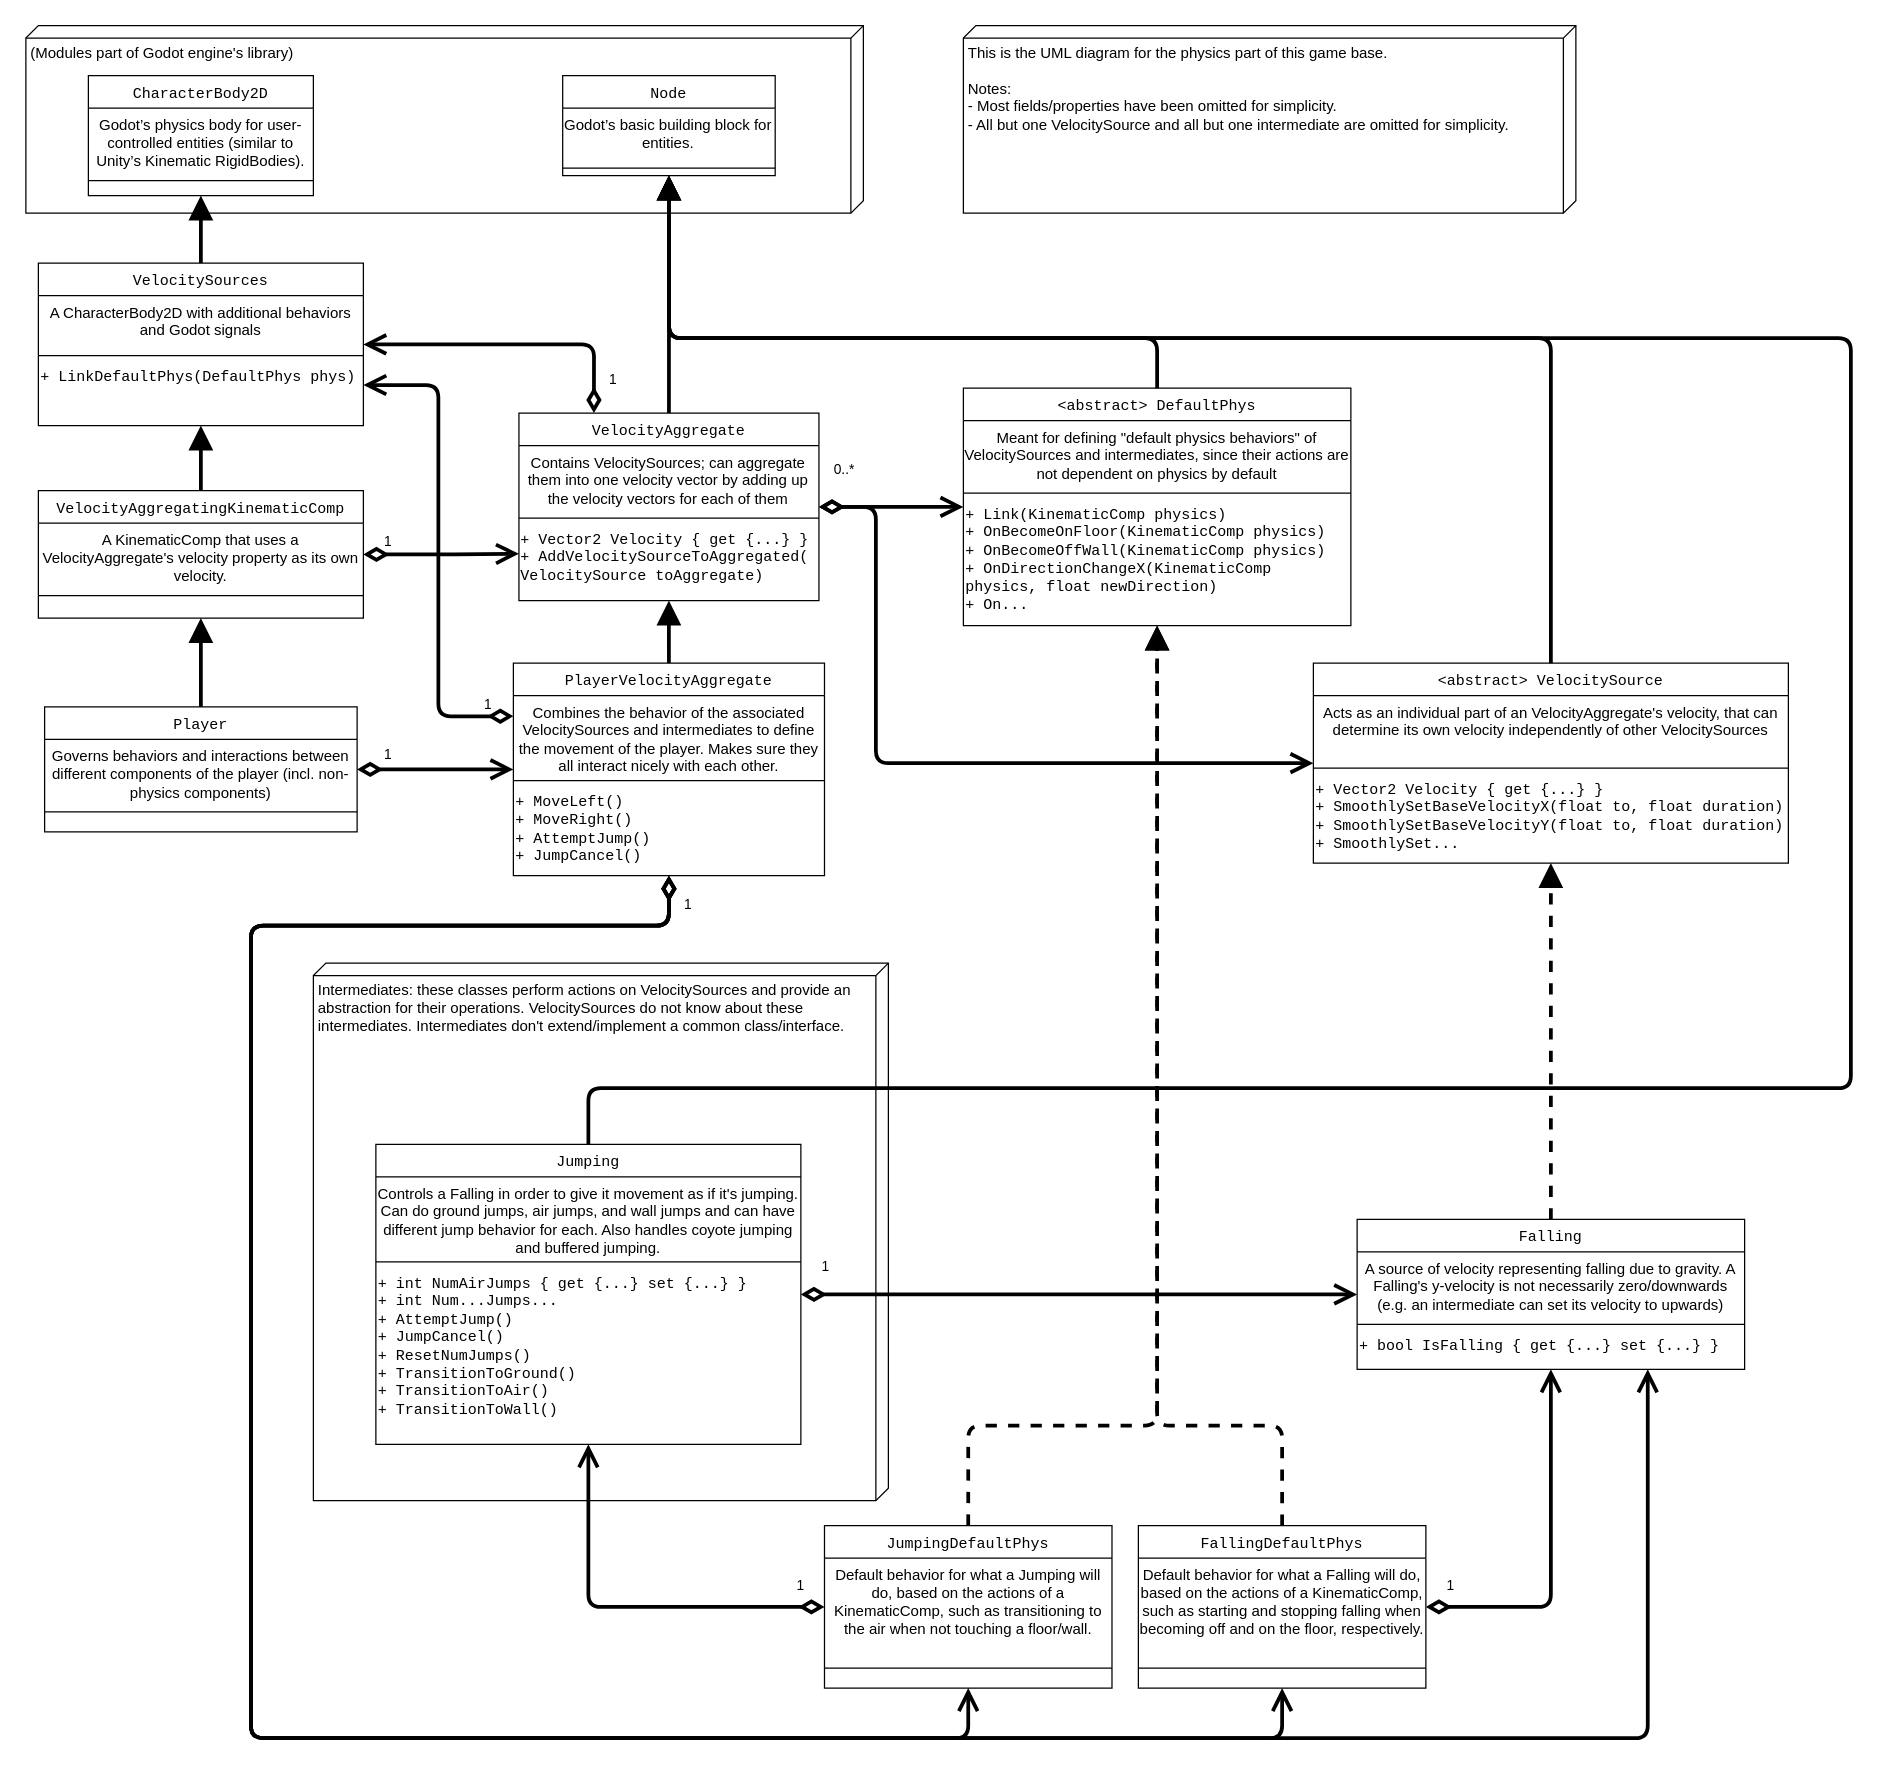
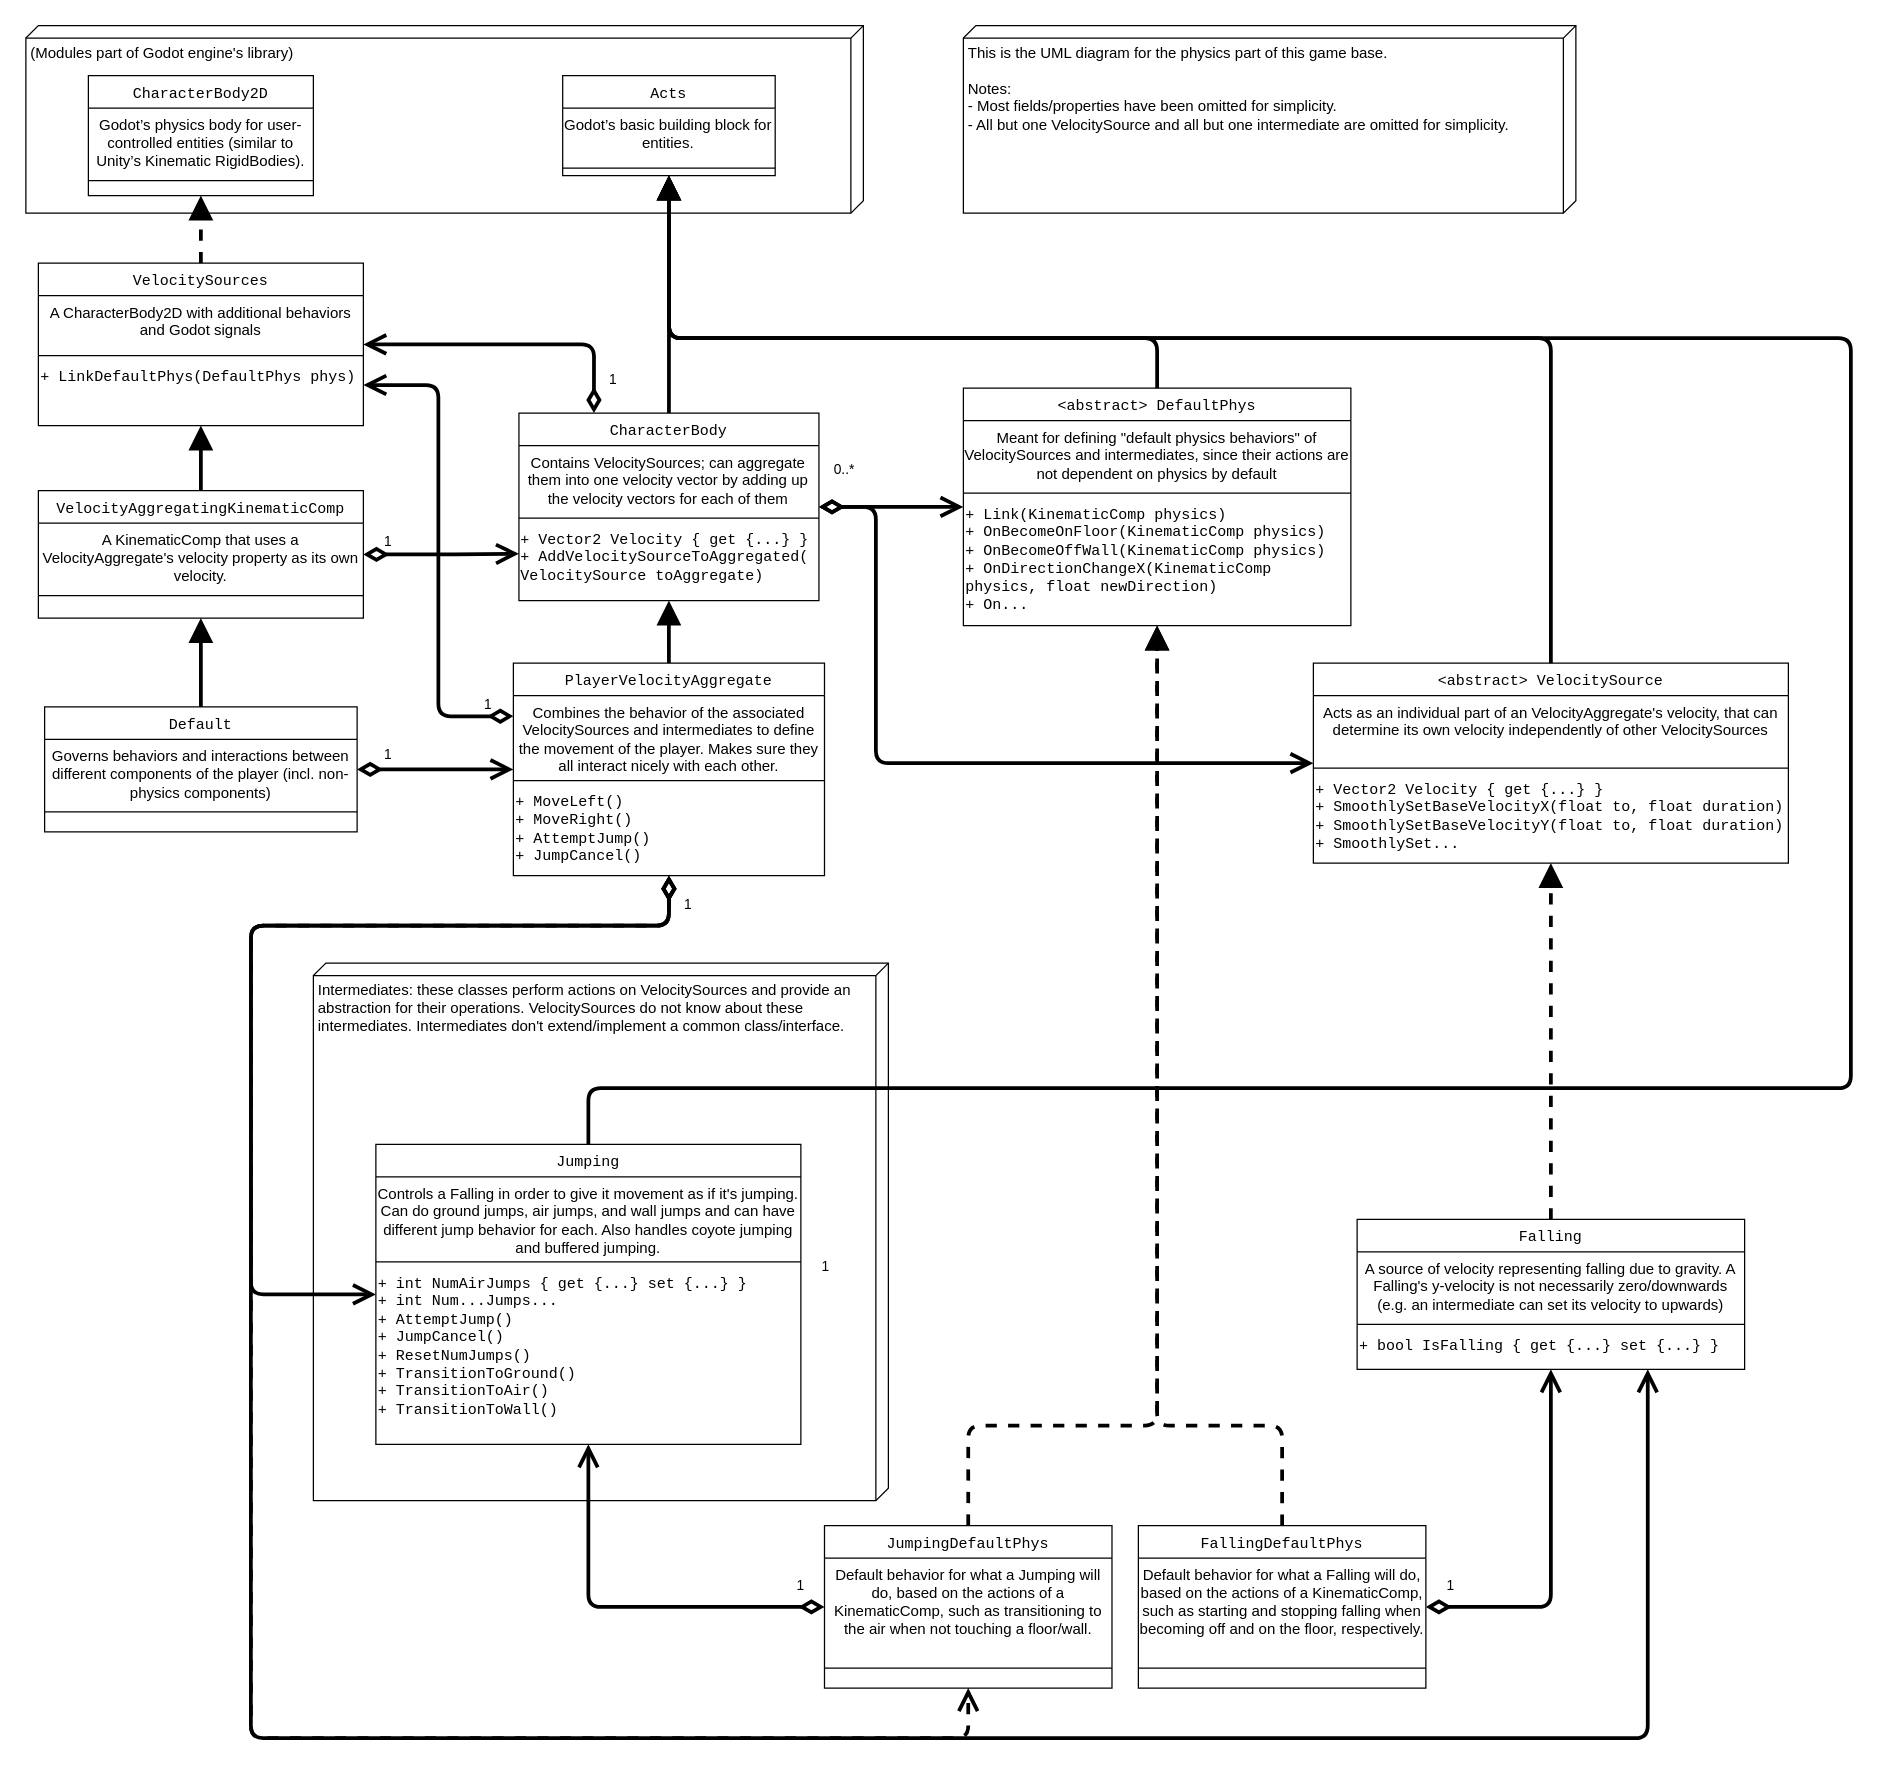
node "Node": label "Node" -> "Acts"
edge "VelocitySources" -> "CharacterBody2D": style solid -> dashed
node "VelocityAggregate": label "VelocityAggregate" -> "CharacterBody"
node "Player": label "Player" -> "Default"
edge "PlayerVelocityAggregate" -- "Jumping": added
edge "Jumping" -- "Falling": removed
edge "PlayerVelocityAggregate" -- "FallingDefaultPhys": removed
edge "PlayerVelocityAggregate" -- "JumpingDefaultPhys": style solid -> dashed
